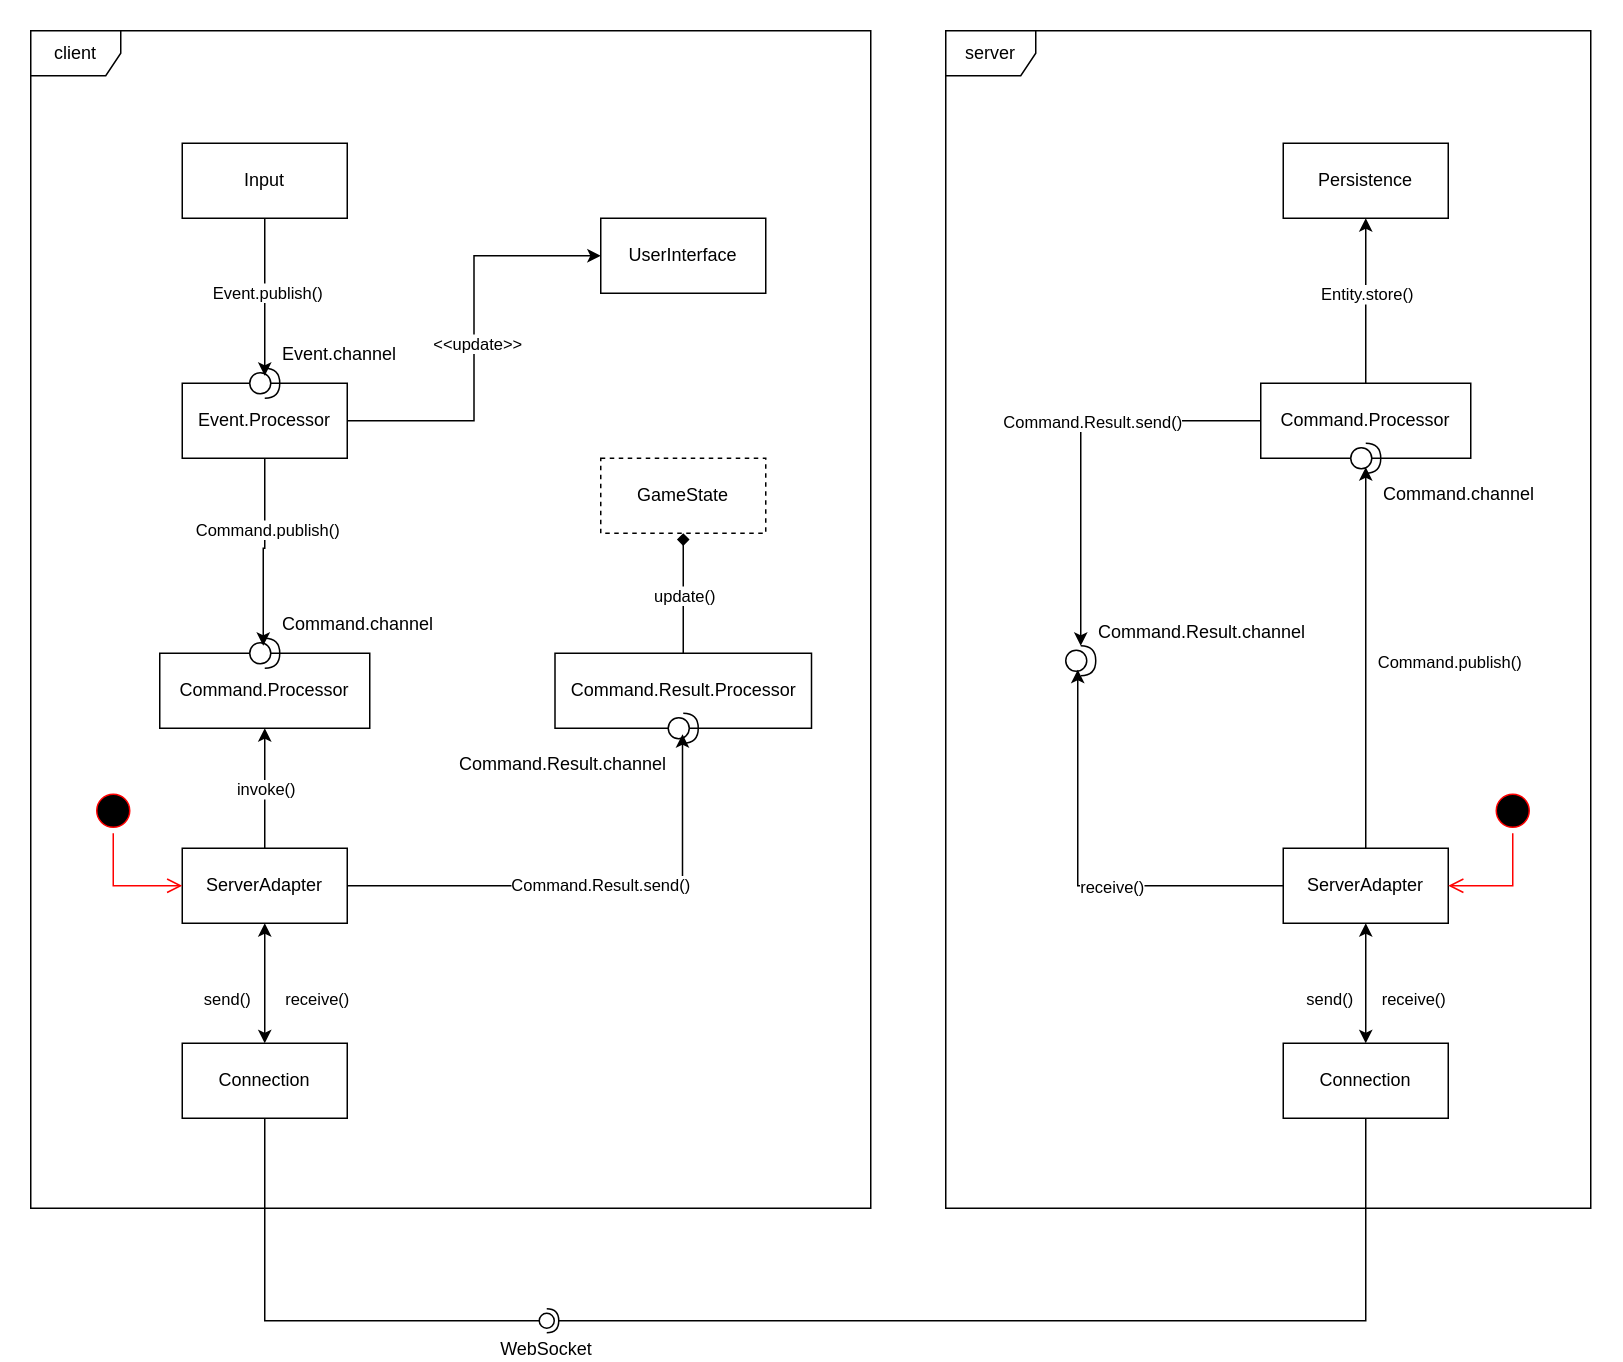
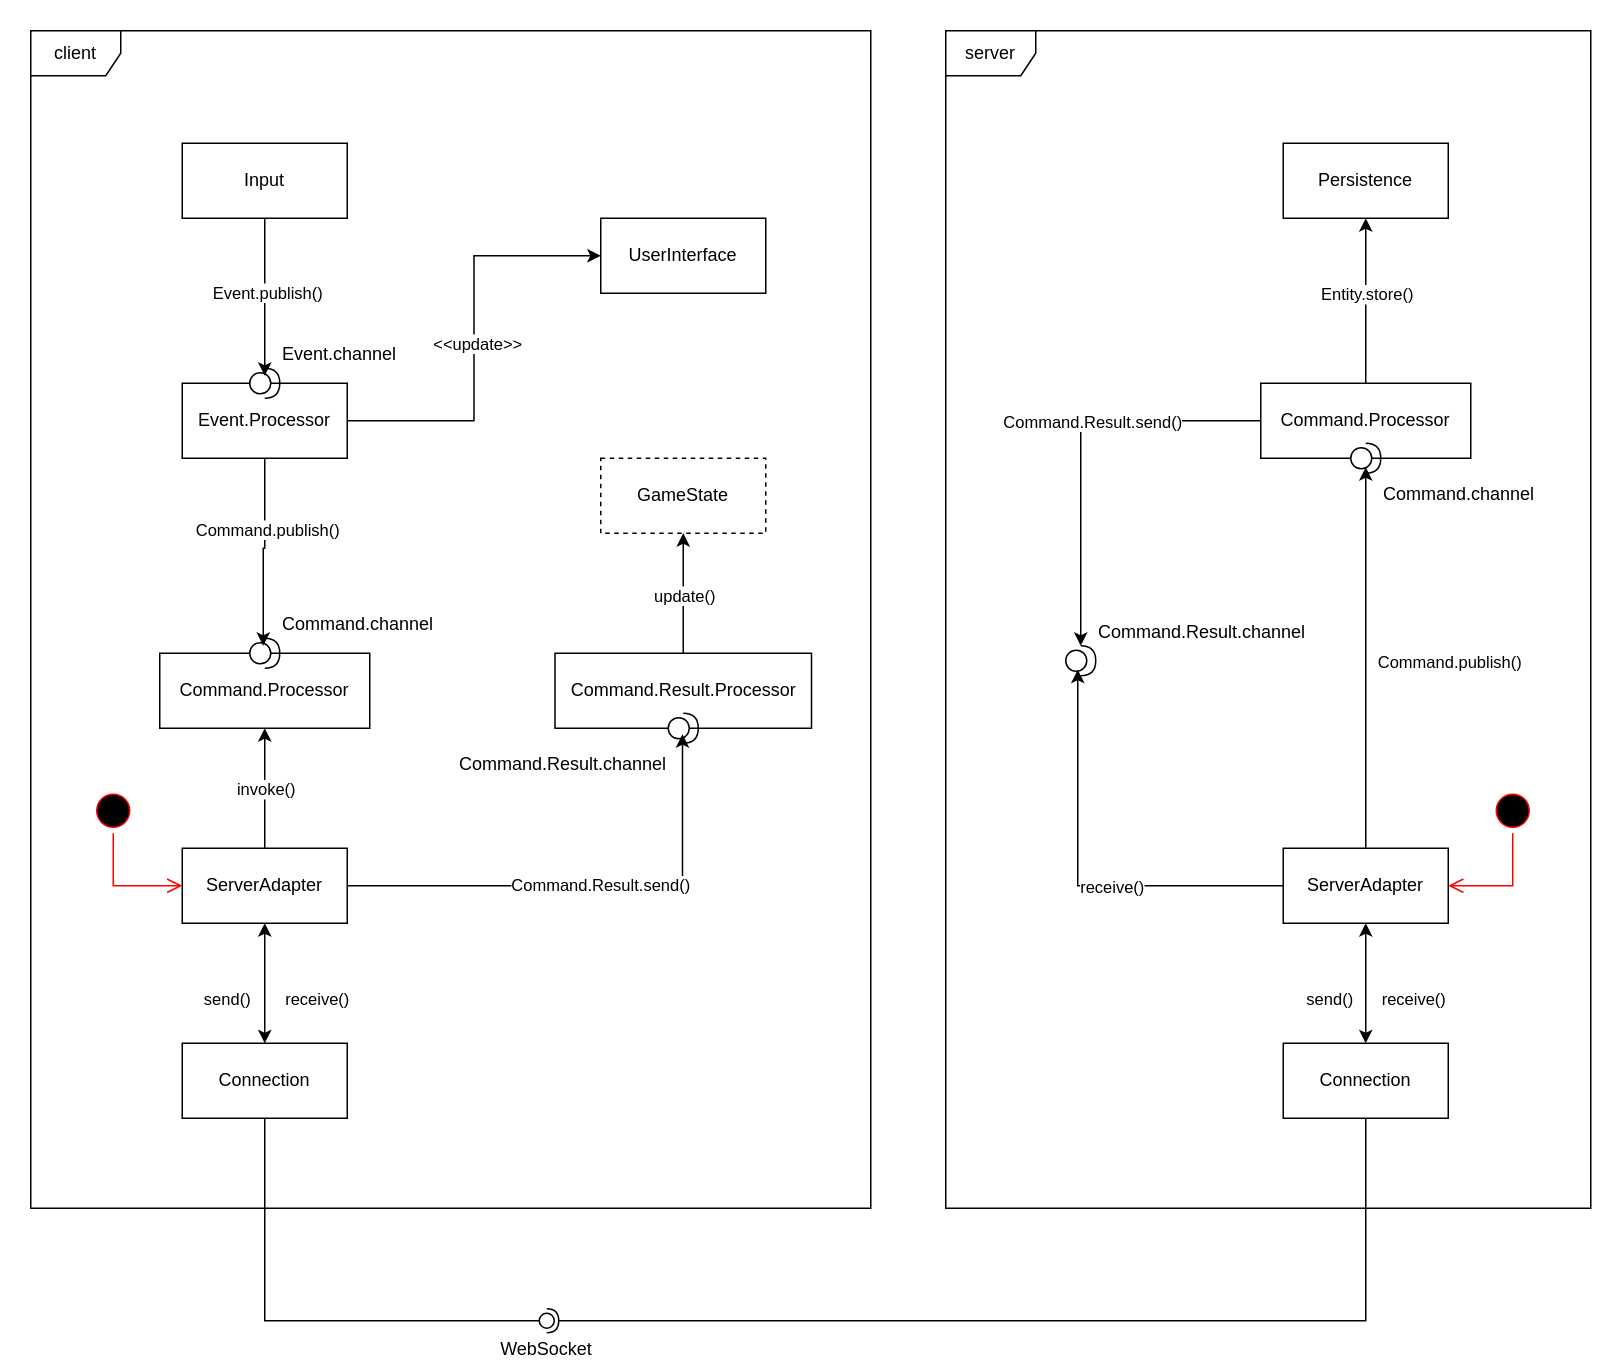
edge "Command.Result.Processor" -> "GameState": arrowhead diamond -> classic
